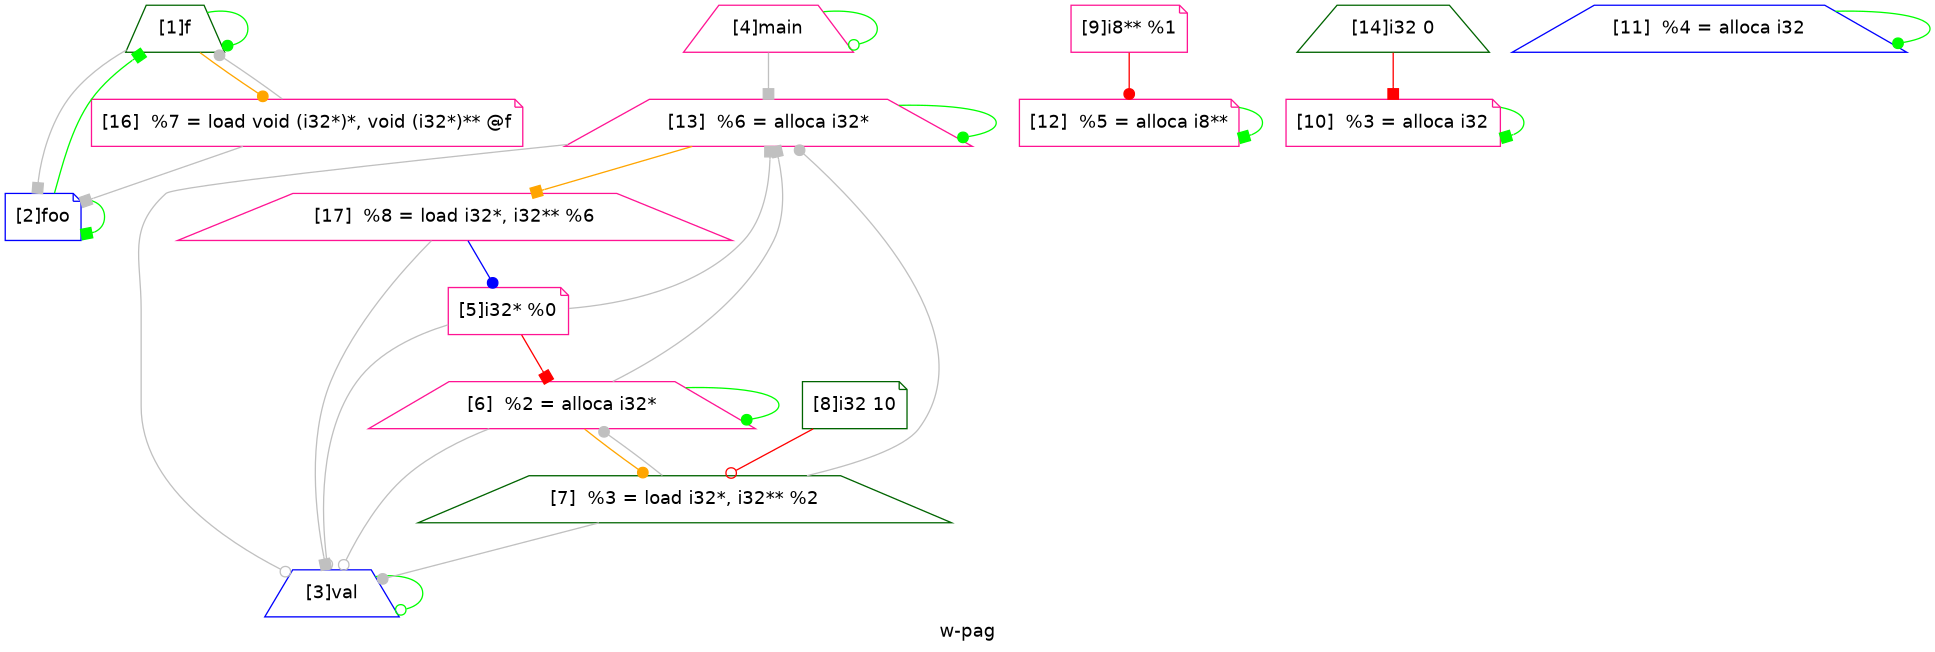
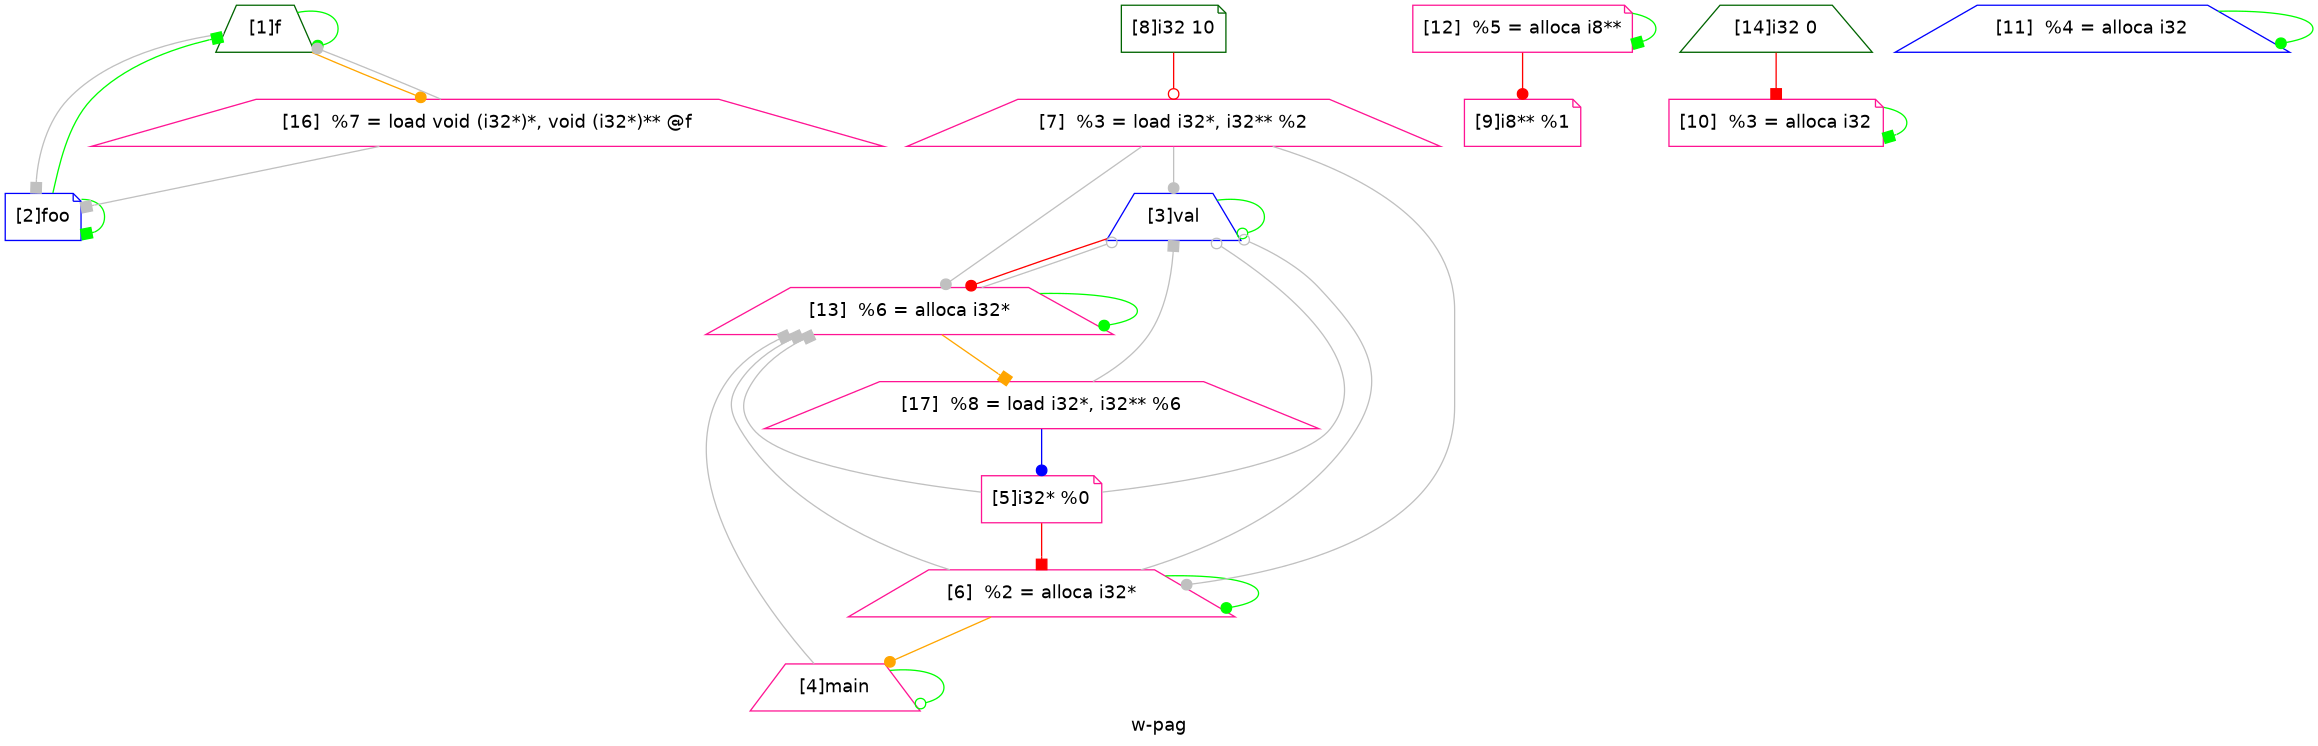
edge "[9]i8** %1" -> "[12]  %5 = alloca i8**": reversed
node "[16]  %7 = load void (i32*)*, void (i32*)** @f": shape note -> trapezium
edge "[3]val" -> "[13]  %6 = alloca i32*": added
edge "[6]  %2 = alloca i32*" -> "[7]  %3 = load i32*, i32** %2": now "[6]  %2 = alloca i32*" -> "[4]main"
node "[7]  %3 = load i32*, i32** %2": color darkgreen -> deeppink
